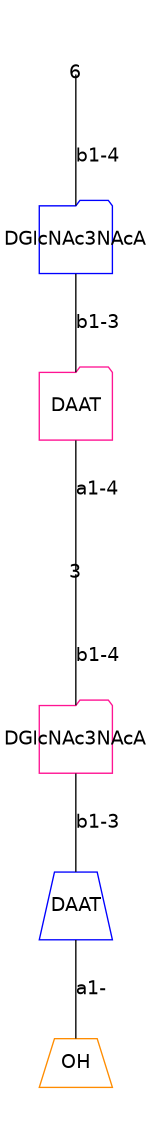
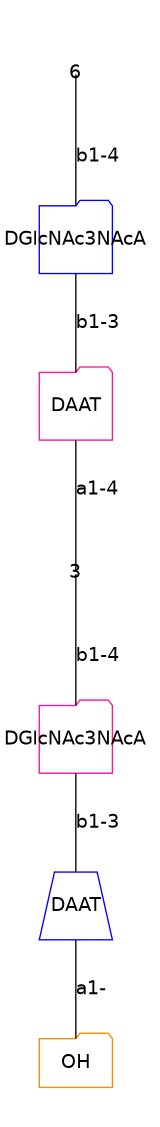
node "OH": shape trapezium -> folder
